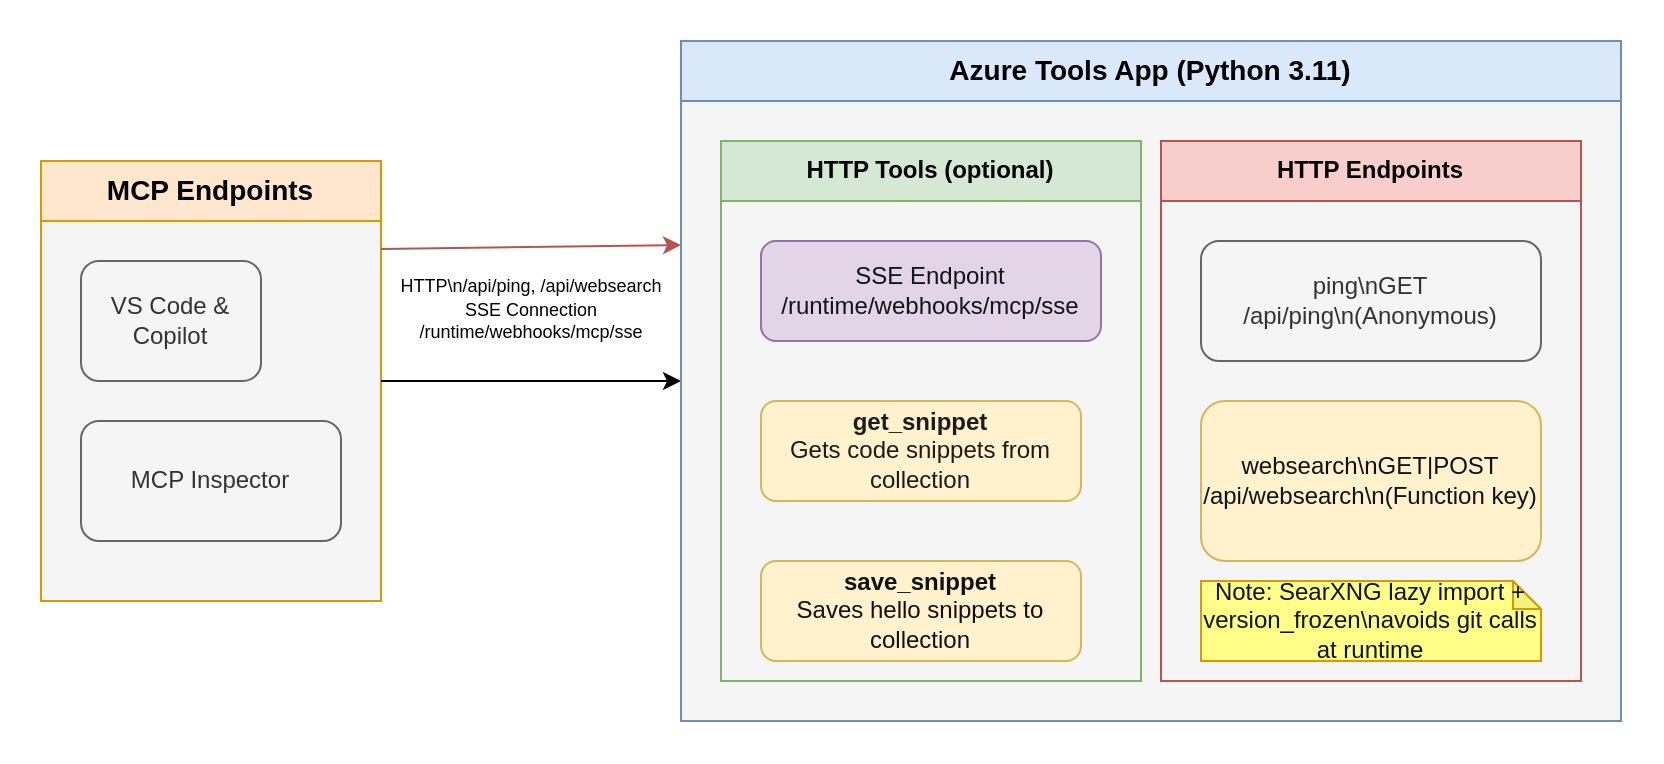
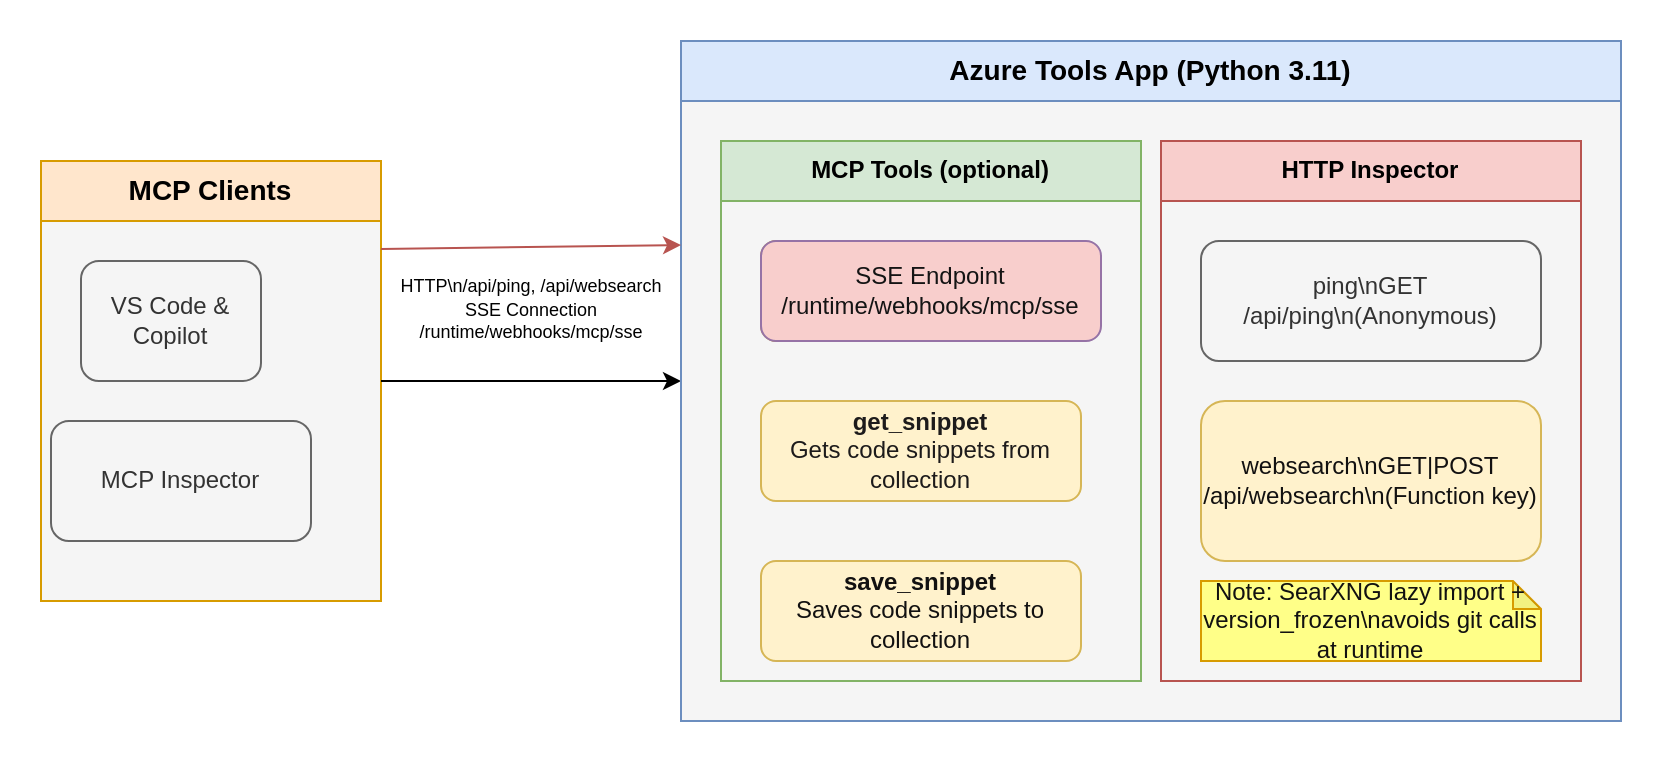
node "HTTP Tools (optional)": label "HTTP Tools (optional)" -> "MCP Tools (optional)"
node "HTTP Endpoints": label "HTTP Endpoints" -> "HTTP Inspector"
node "MCP Endpoints": label "MCP Endpoints" -> "MCP Clients"
node "SSE Endpoint /runtime/webhooks/mcp/sse": fillcolor #e1d5e7 -> #f8cecc
node "MCP Inspector": moved (211, 481) -> (181, 481)
node "save_snippet Saves hello snippets to collection": label "save_snippet Saves hello snippets to collection" -> "save_snippet Saves code snippets to collection"
